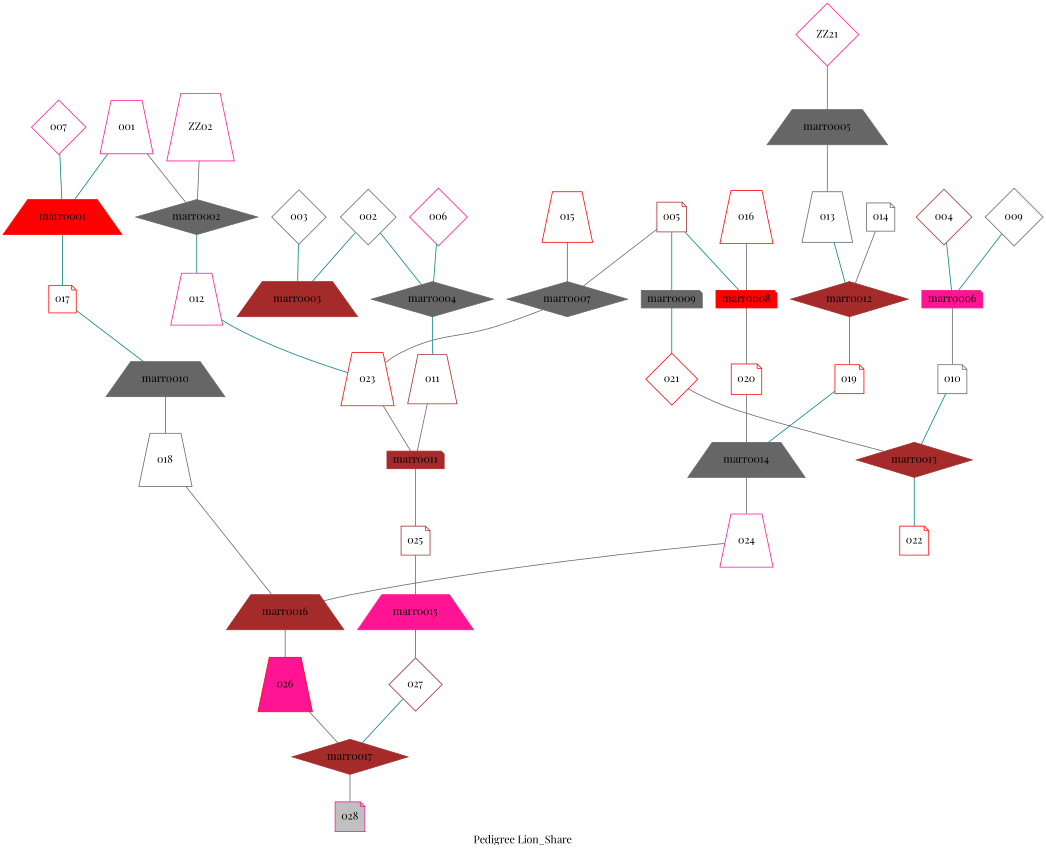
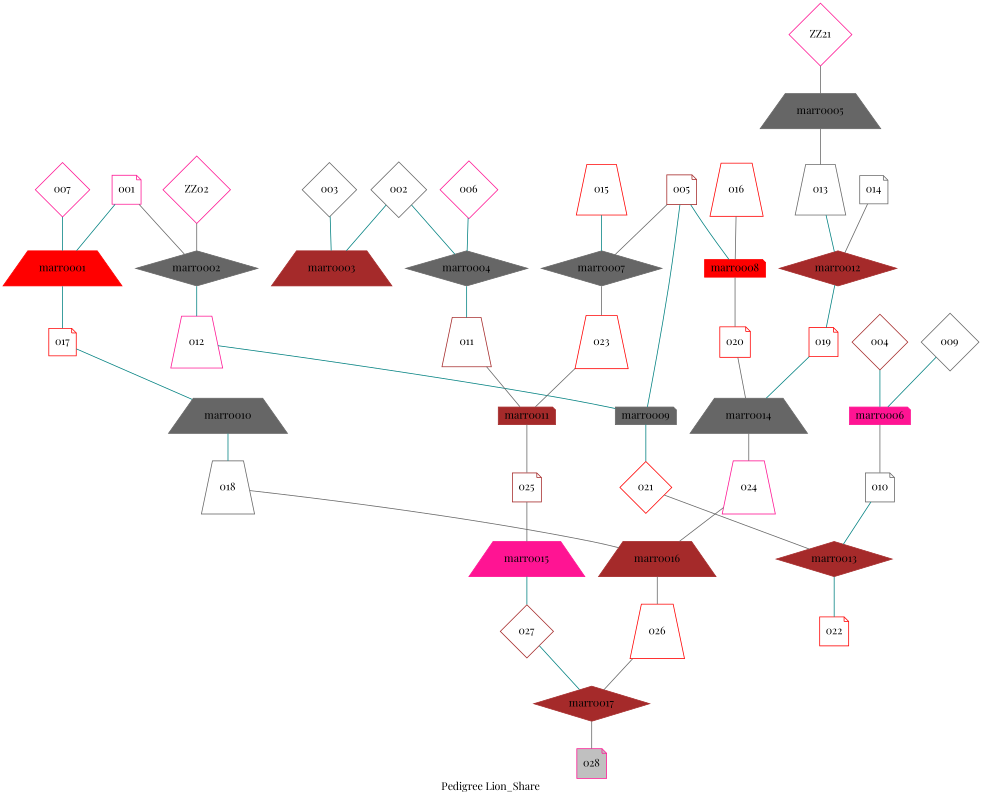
node "001": shape trapezium -> note
node "ZZ02": shape trapezium -> diamond
edge "012" -- "023": now "012" -- "marr0009"
node "026": fillcolor deeppink -> white
